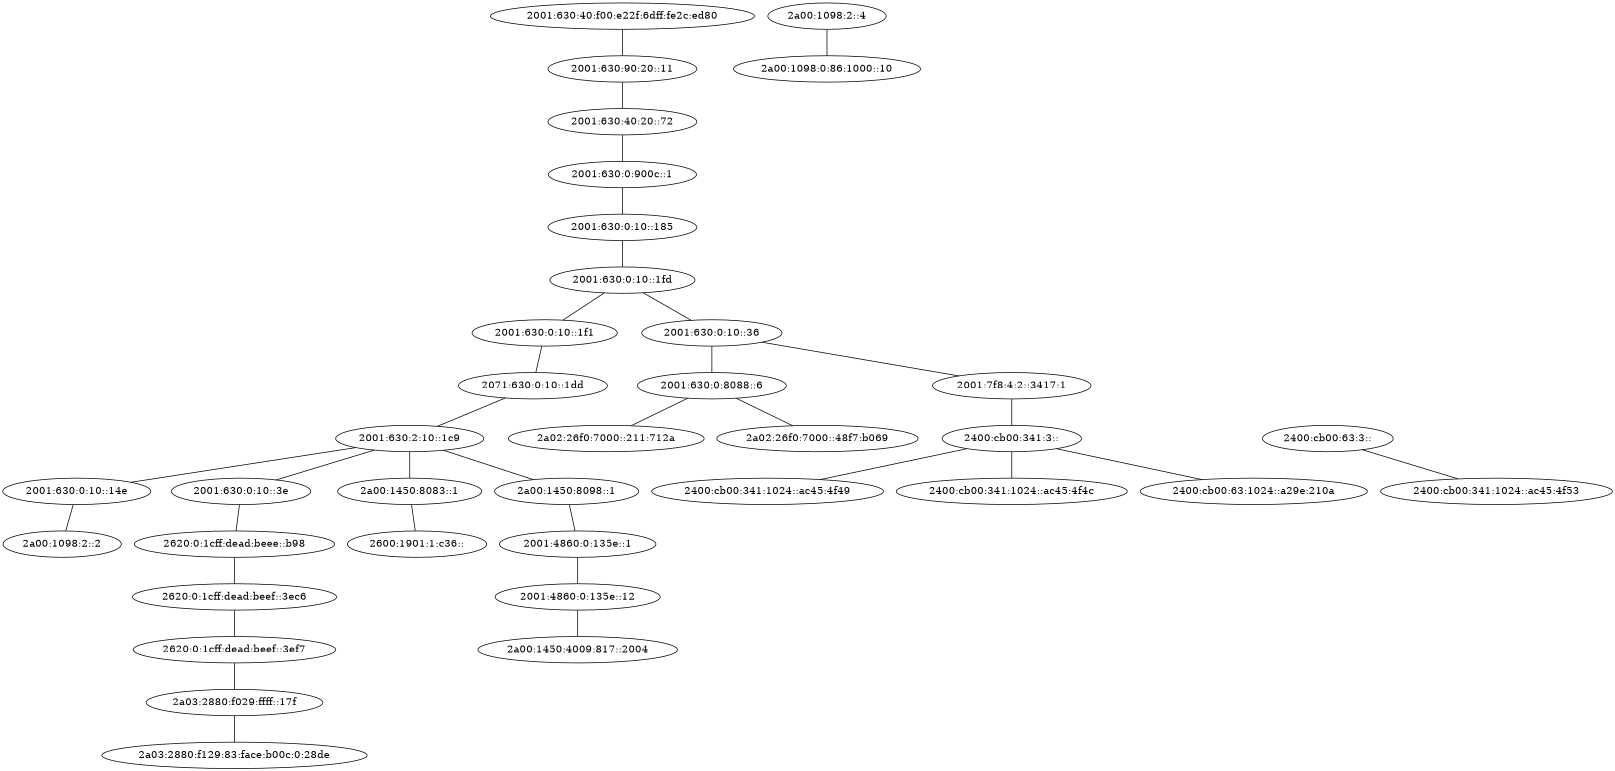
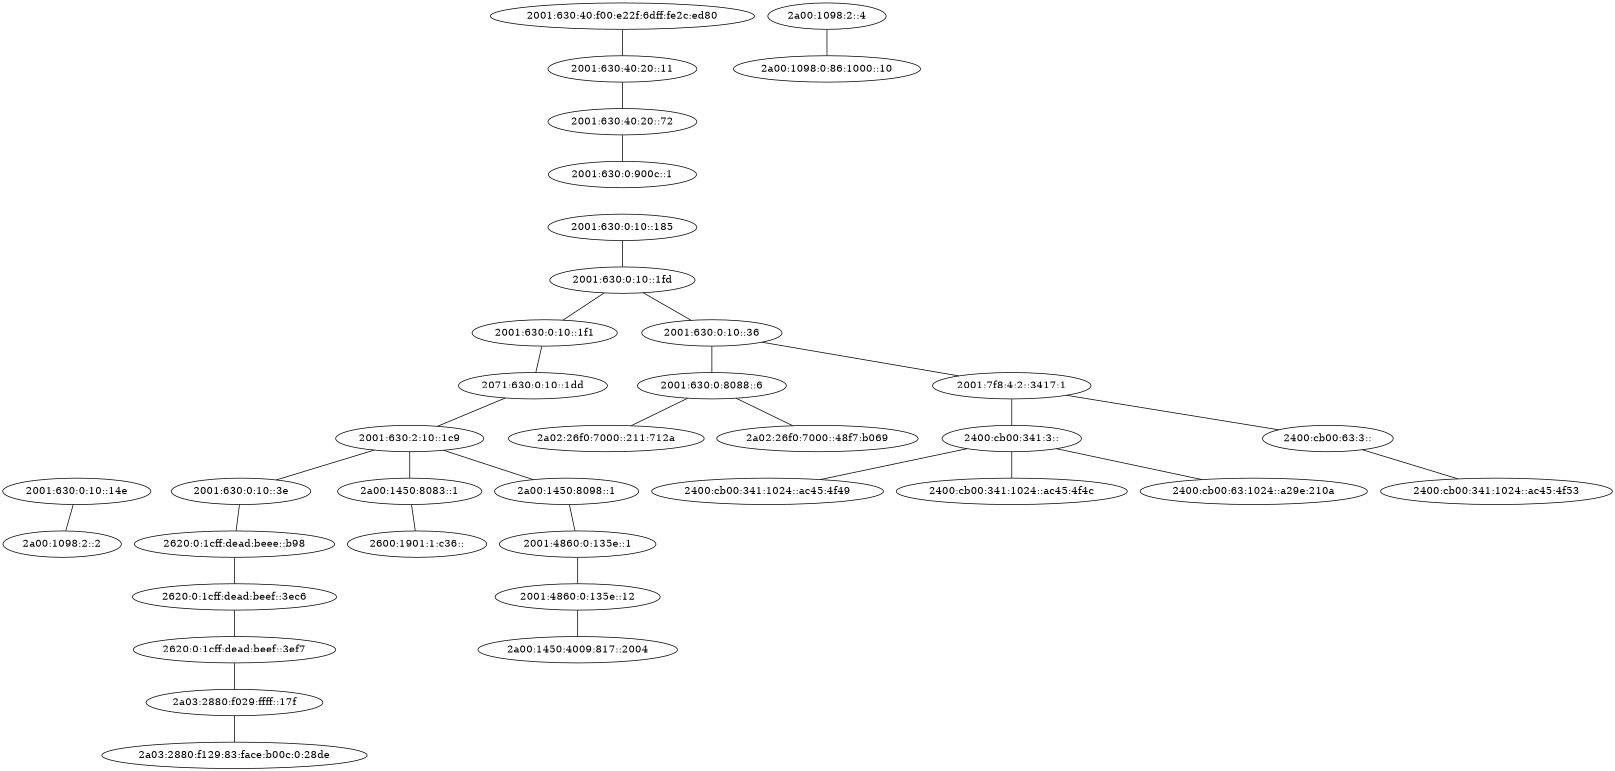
node "2001:630:90:20::11": label "2001:630:90:20::11" -> "2001:630:40:20::11"
edge "2001:630:0:900c::1" -- "2001:630:0:10::185": removed
edge "2001:7f8:4:2::3417:1" -- "2400:cb00:63:3::": added
edge "2001:630:2:10::1c9" -- "2001:630:0:10::14e": removed
